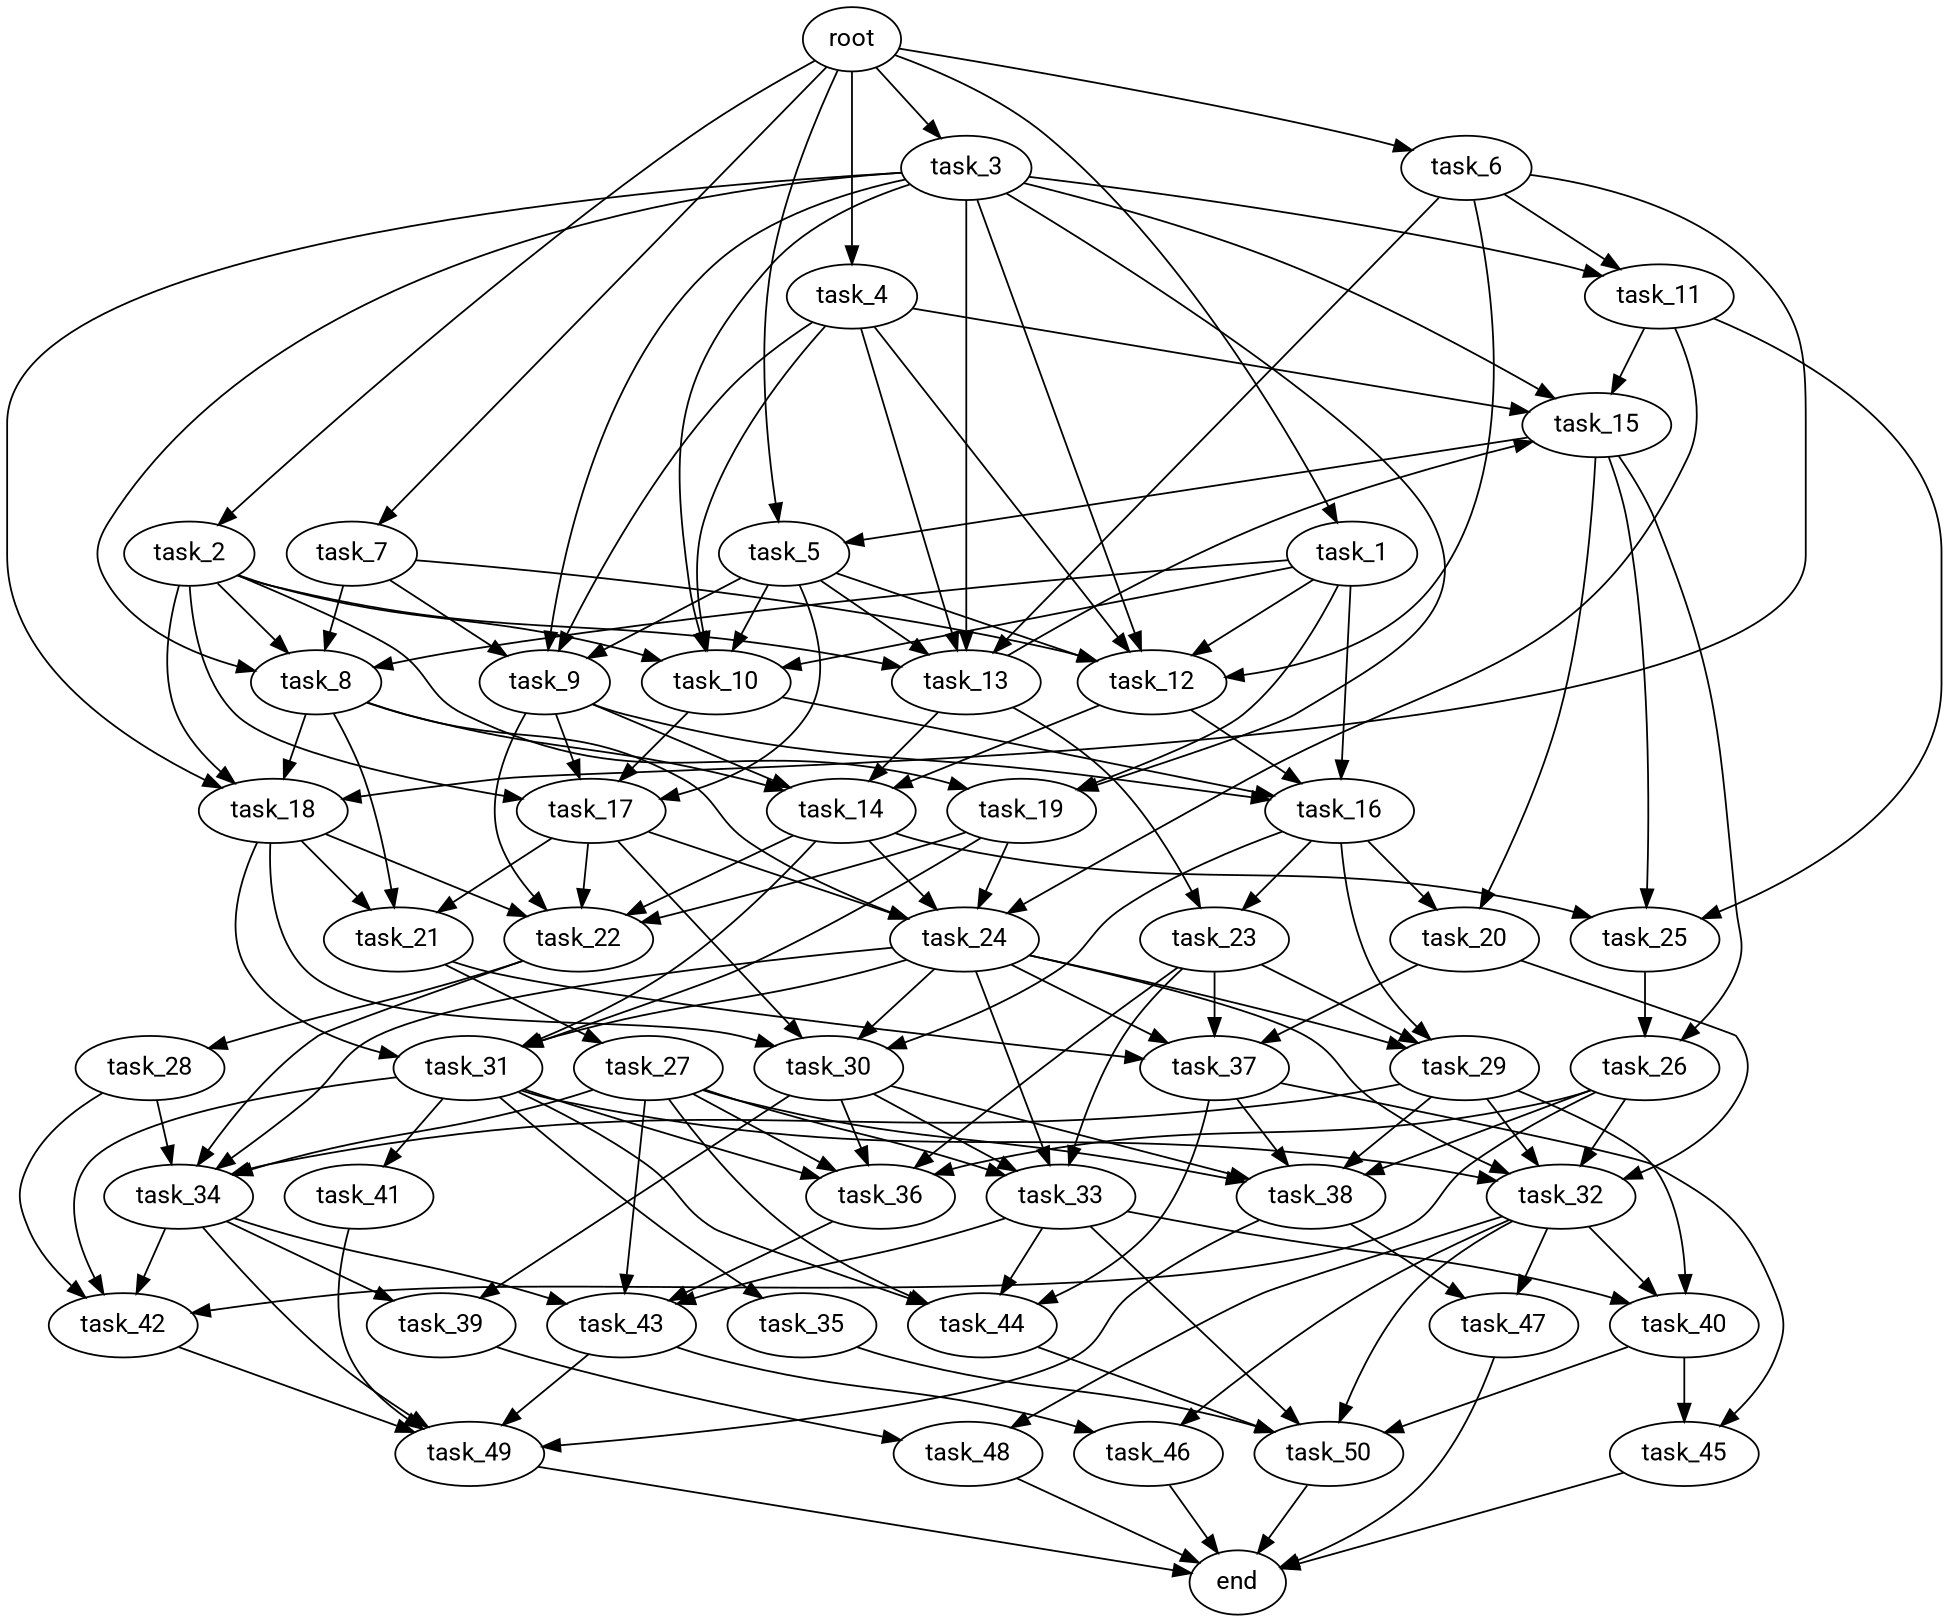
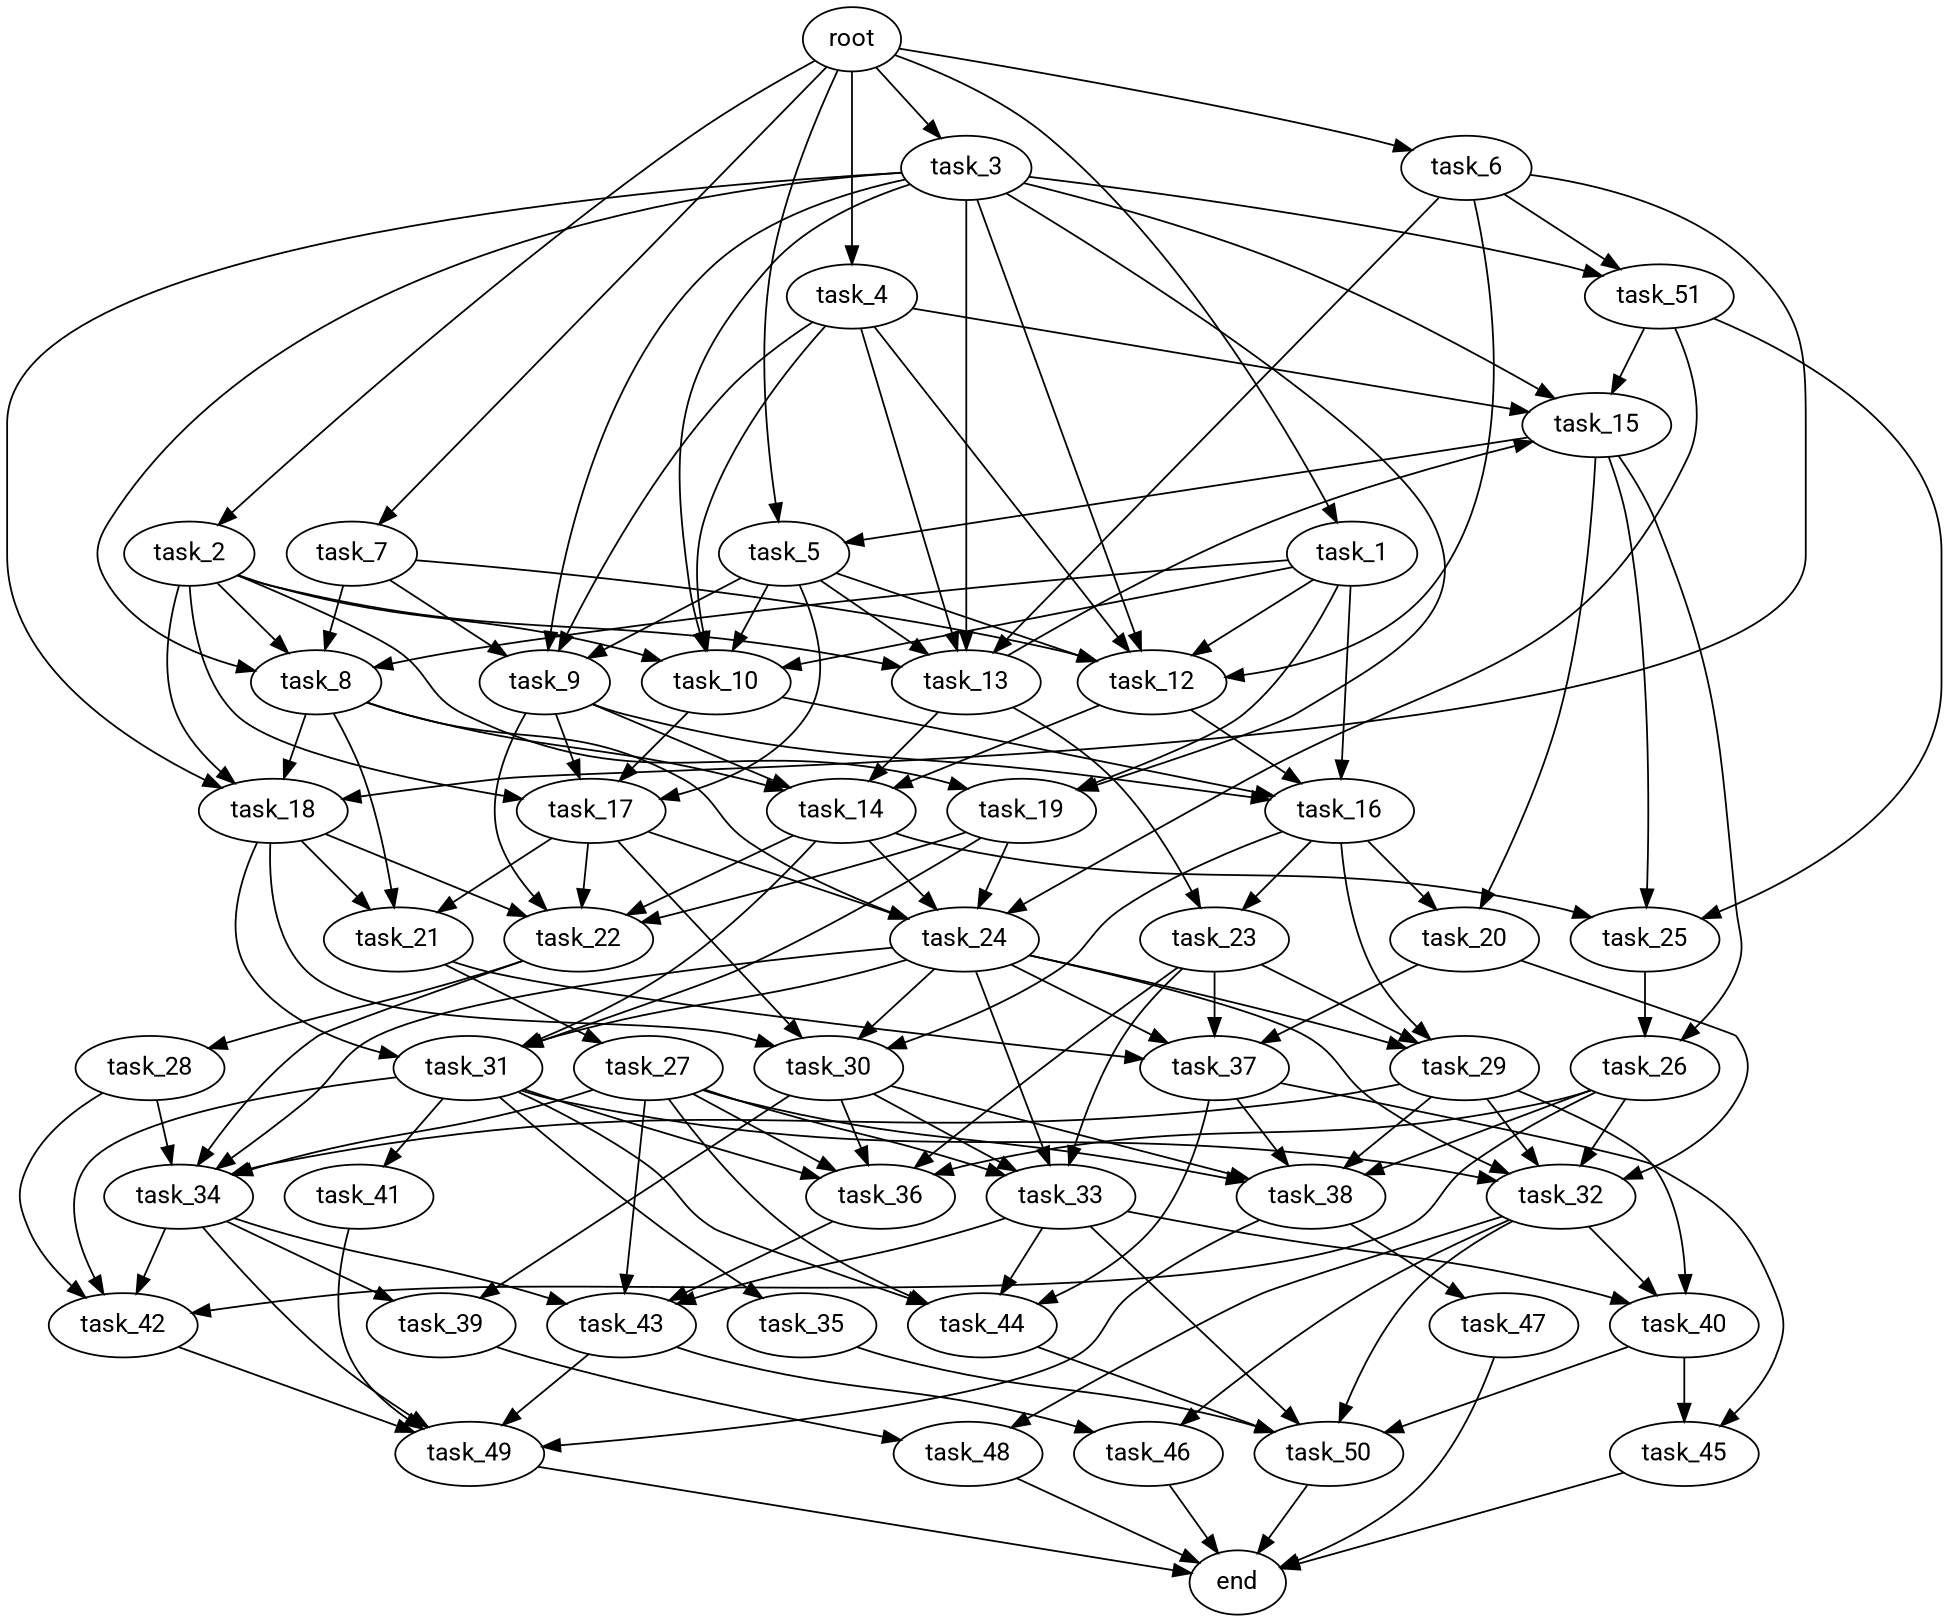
node "task_11": label "task_11" -> "task_51"
edge "task_32" -> "task_47": removed
